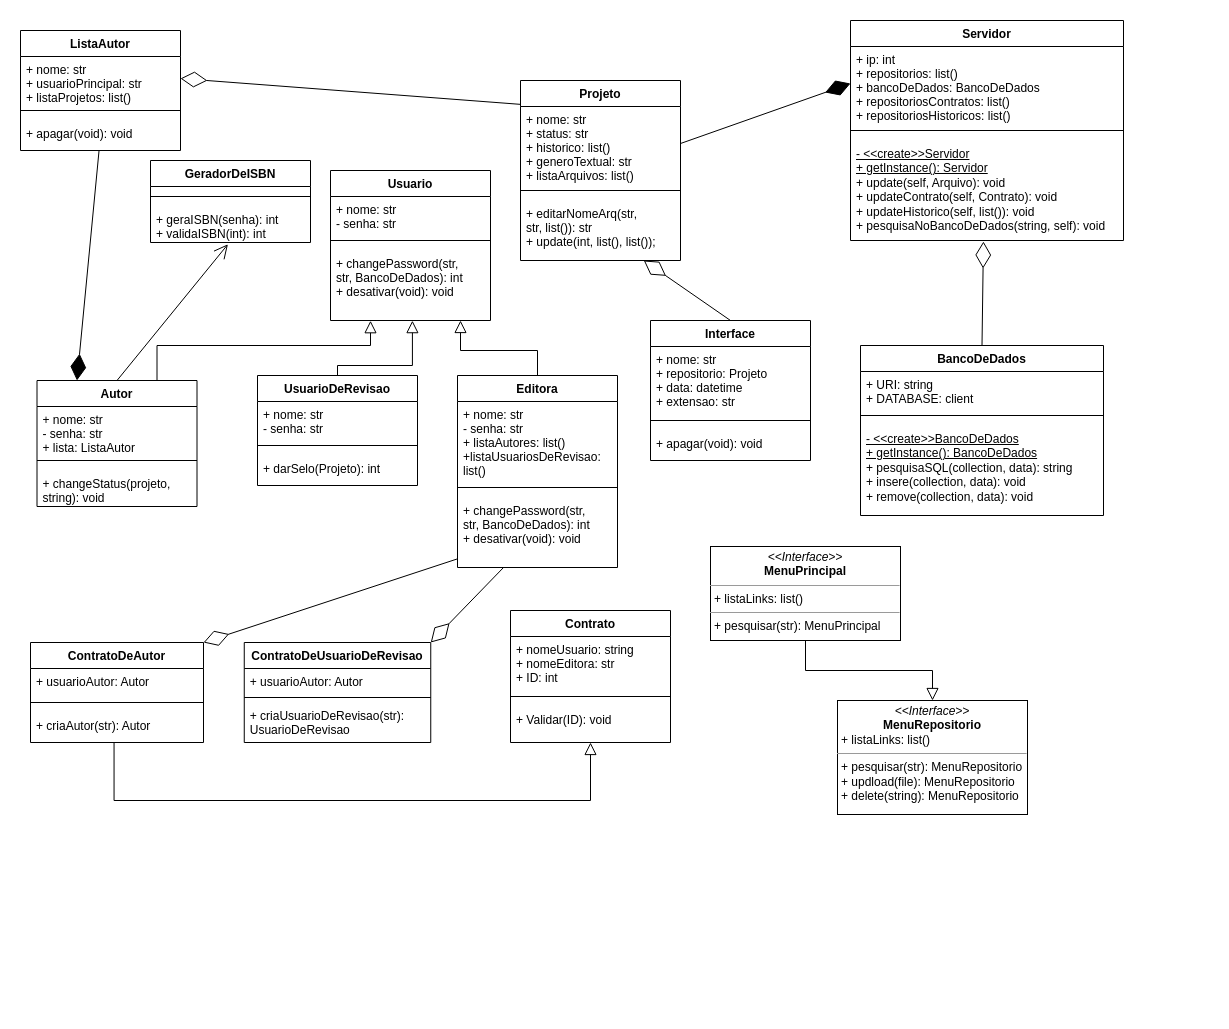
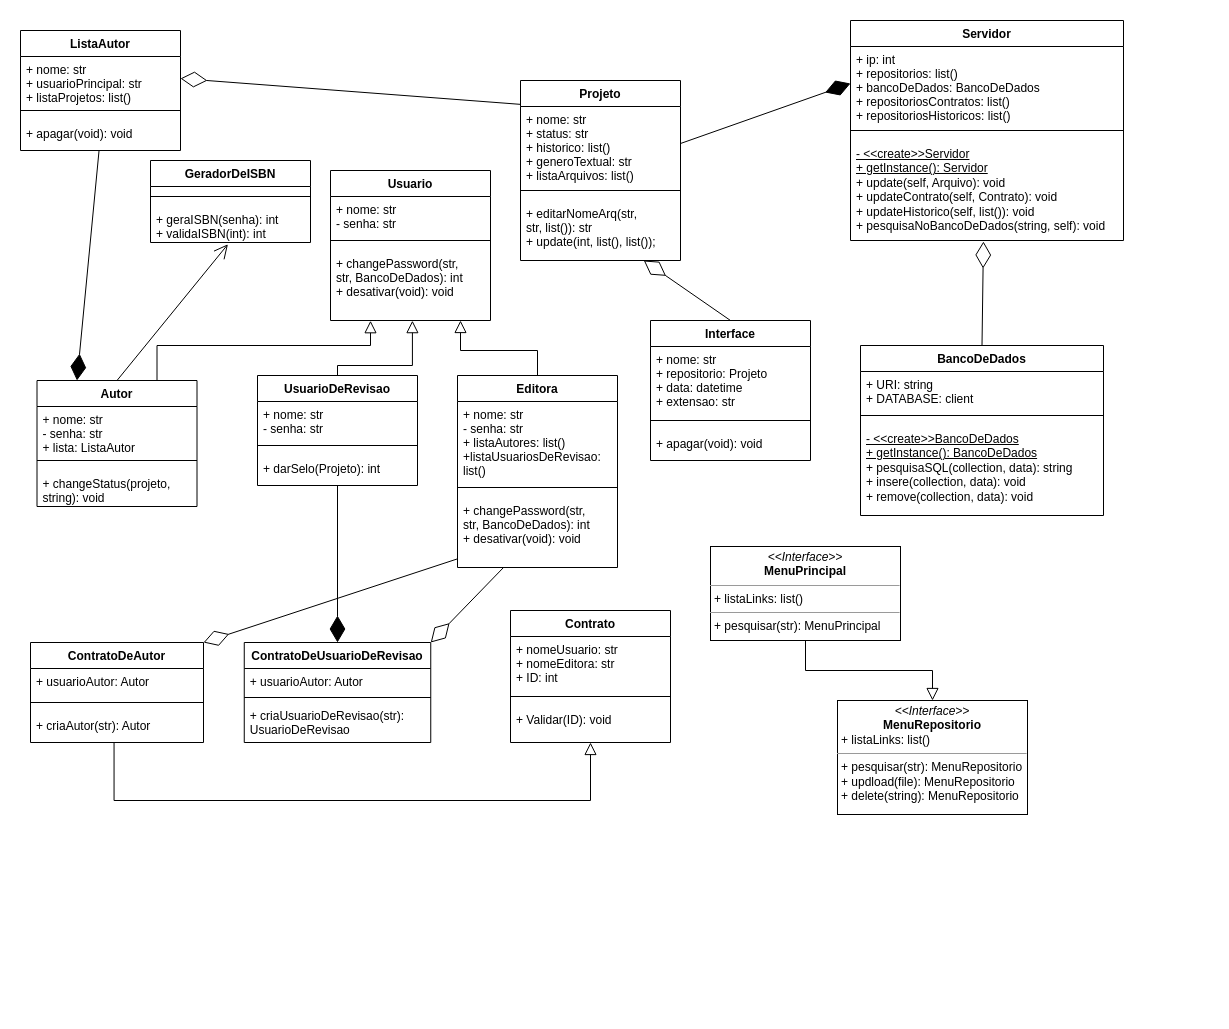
edge "+ darSelo(Projeto): int" -> "ContratoDeUsuarioDeRevisao": added
node "+ nomeUsuario: string + nomeEditora: str + ID: int": label "+ nomeUsuario: string + nomeEditora: str + ID: int" -> "+ nomeUsuario: str + nomeEditora: str + ID: int"
